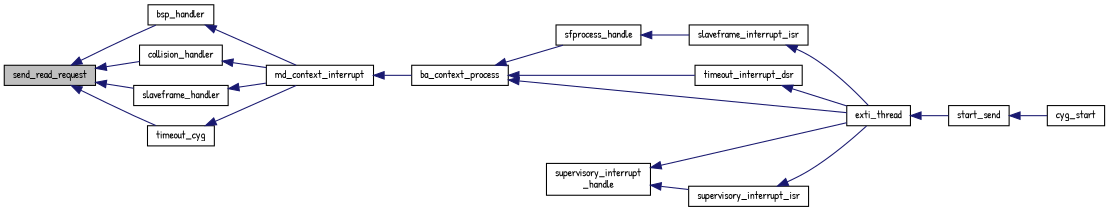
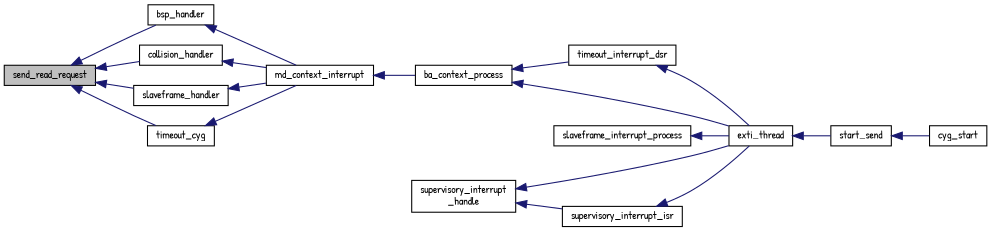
node "sfprocess_handle": removed
node "slaveframe_interrupt_isr": label "slaveframe_interrupt_isr" -> "slaveframe_interrupt_process"
